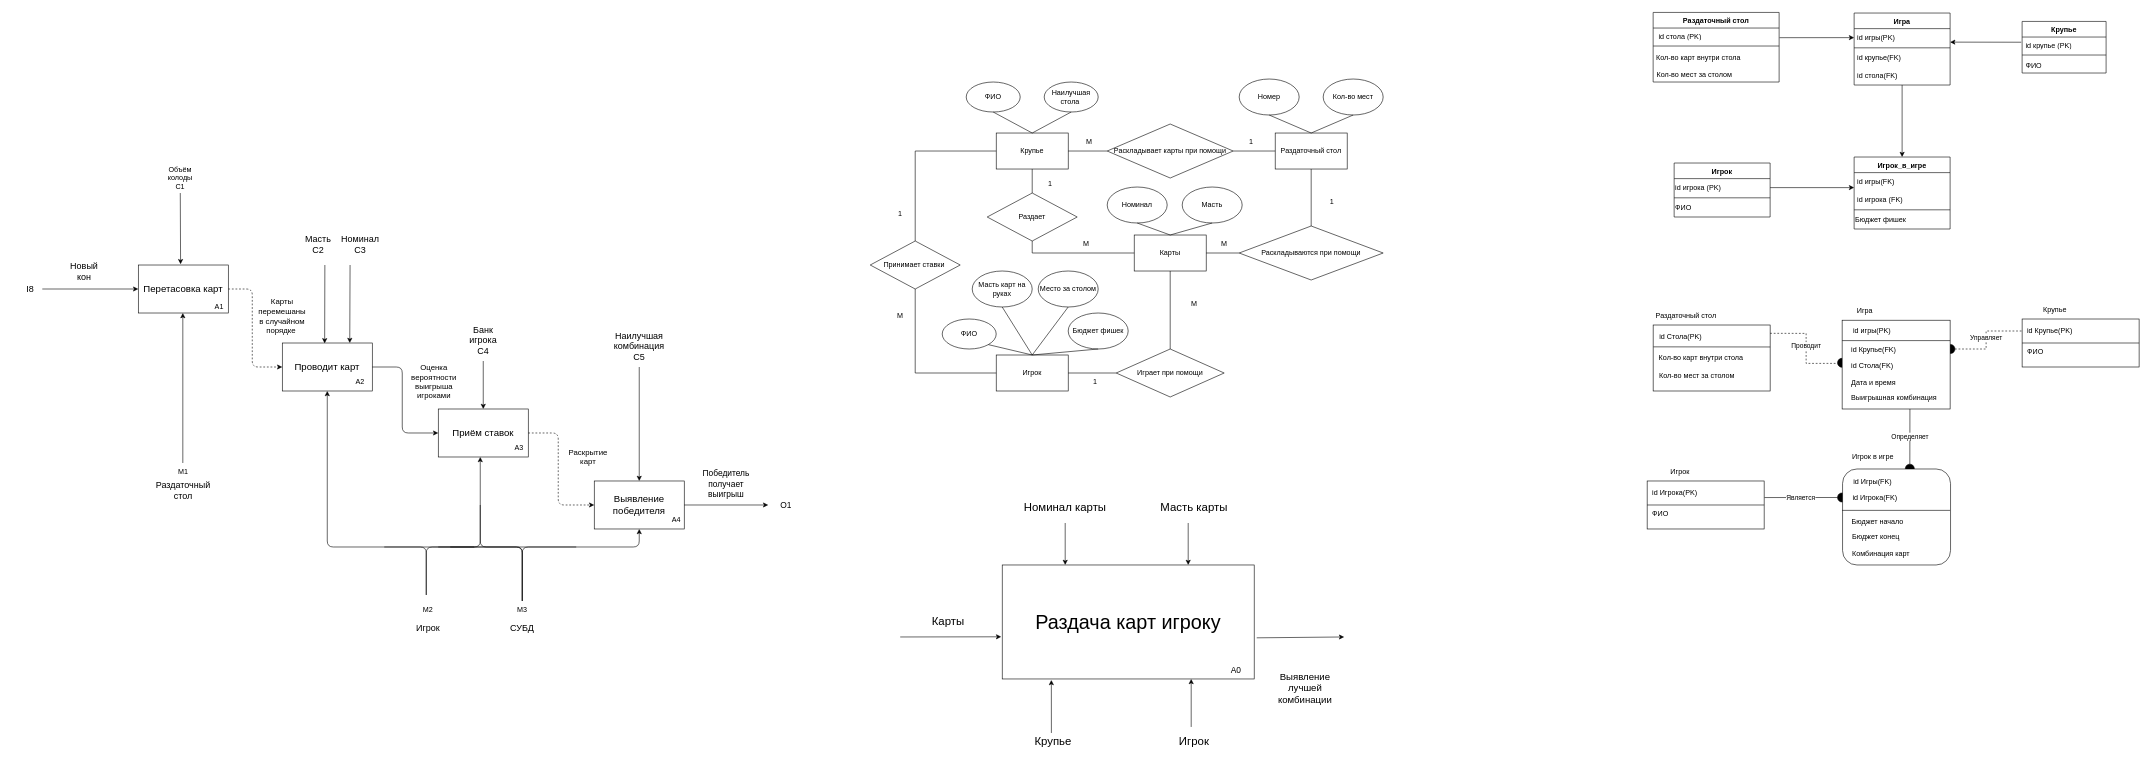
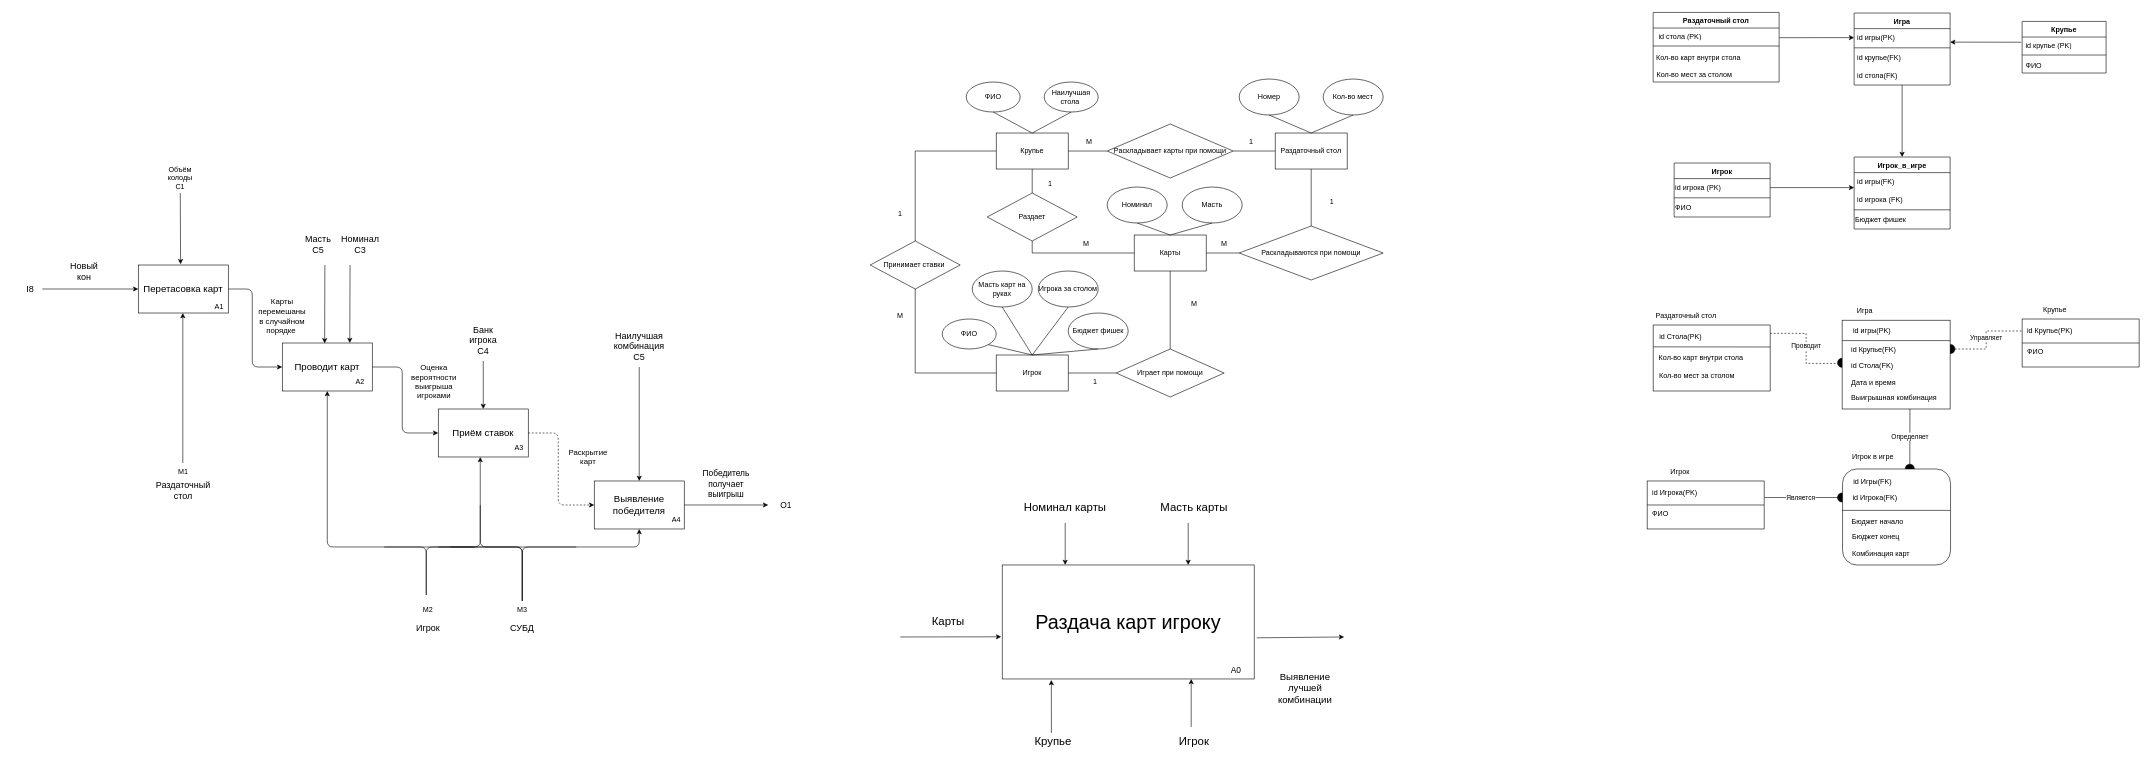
node "Масть С2": label "Масть С2" -> "Масть С5"
node "Место за столом": label "Место за столом" -> "Игрока за столом"
edge "Перетасовка карт" -> "Проводит карт": style dashed -> solid
